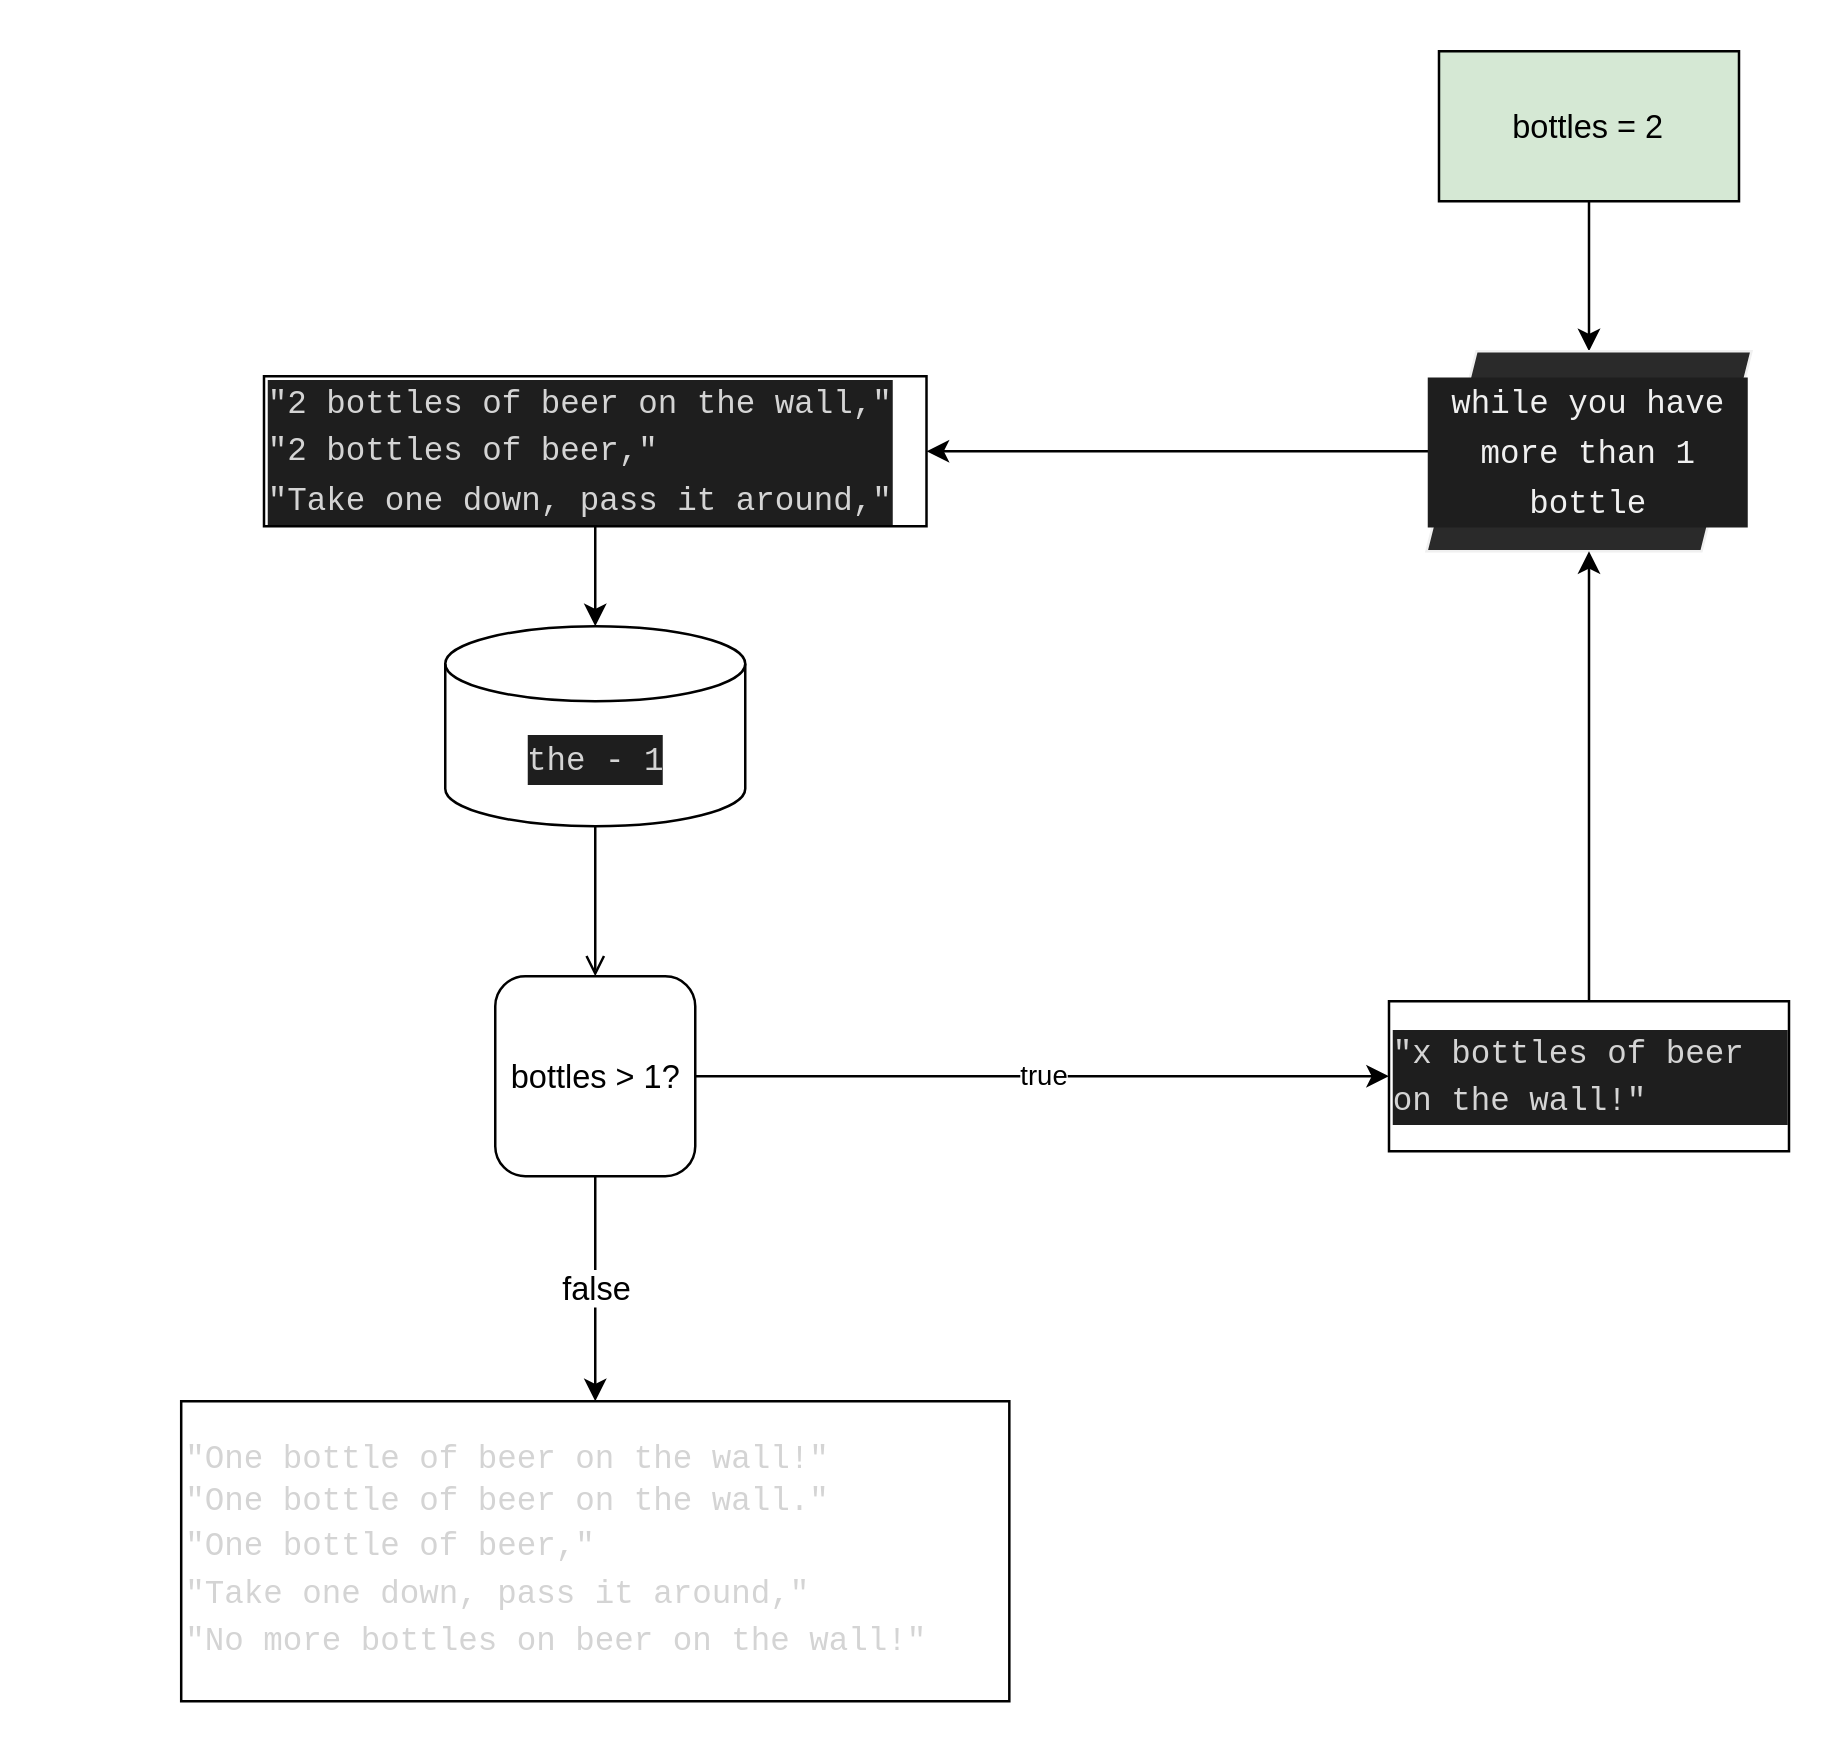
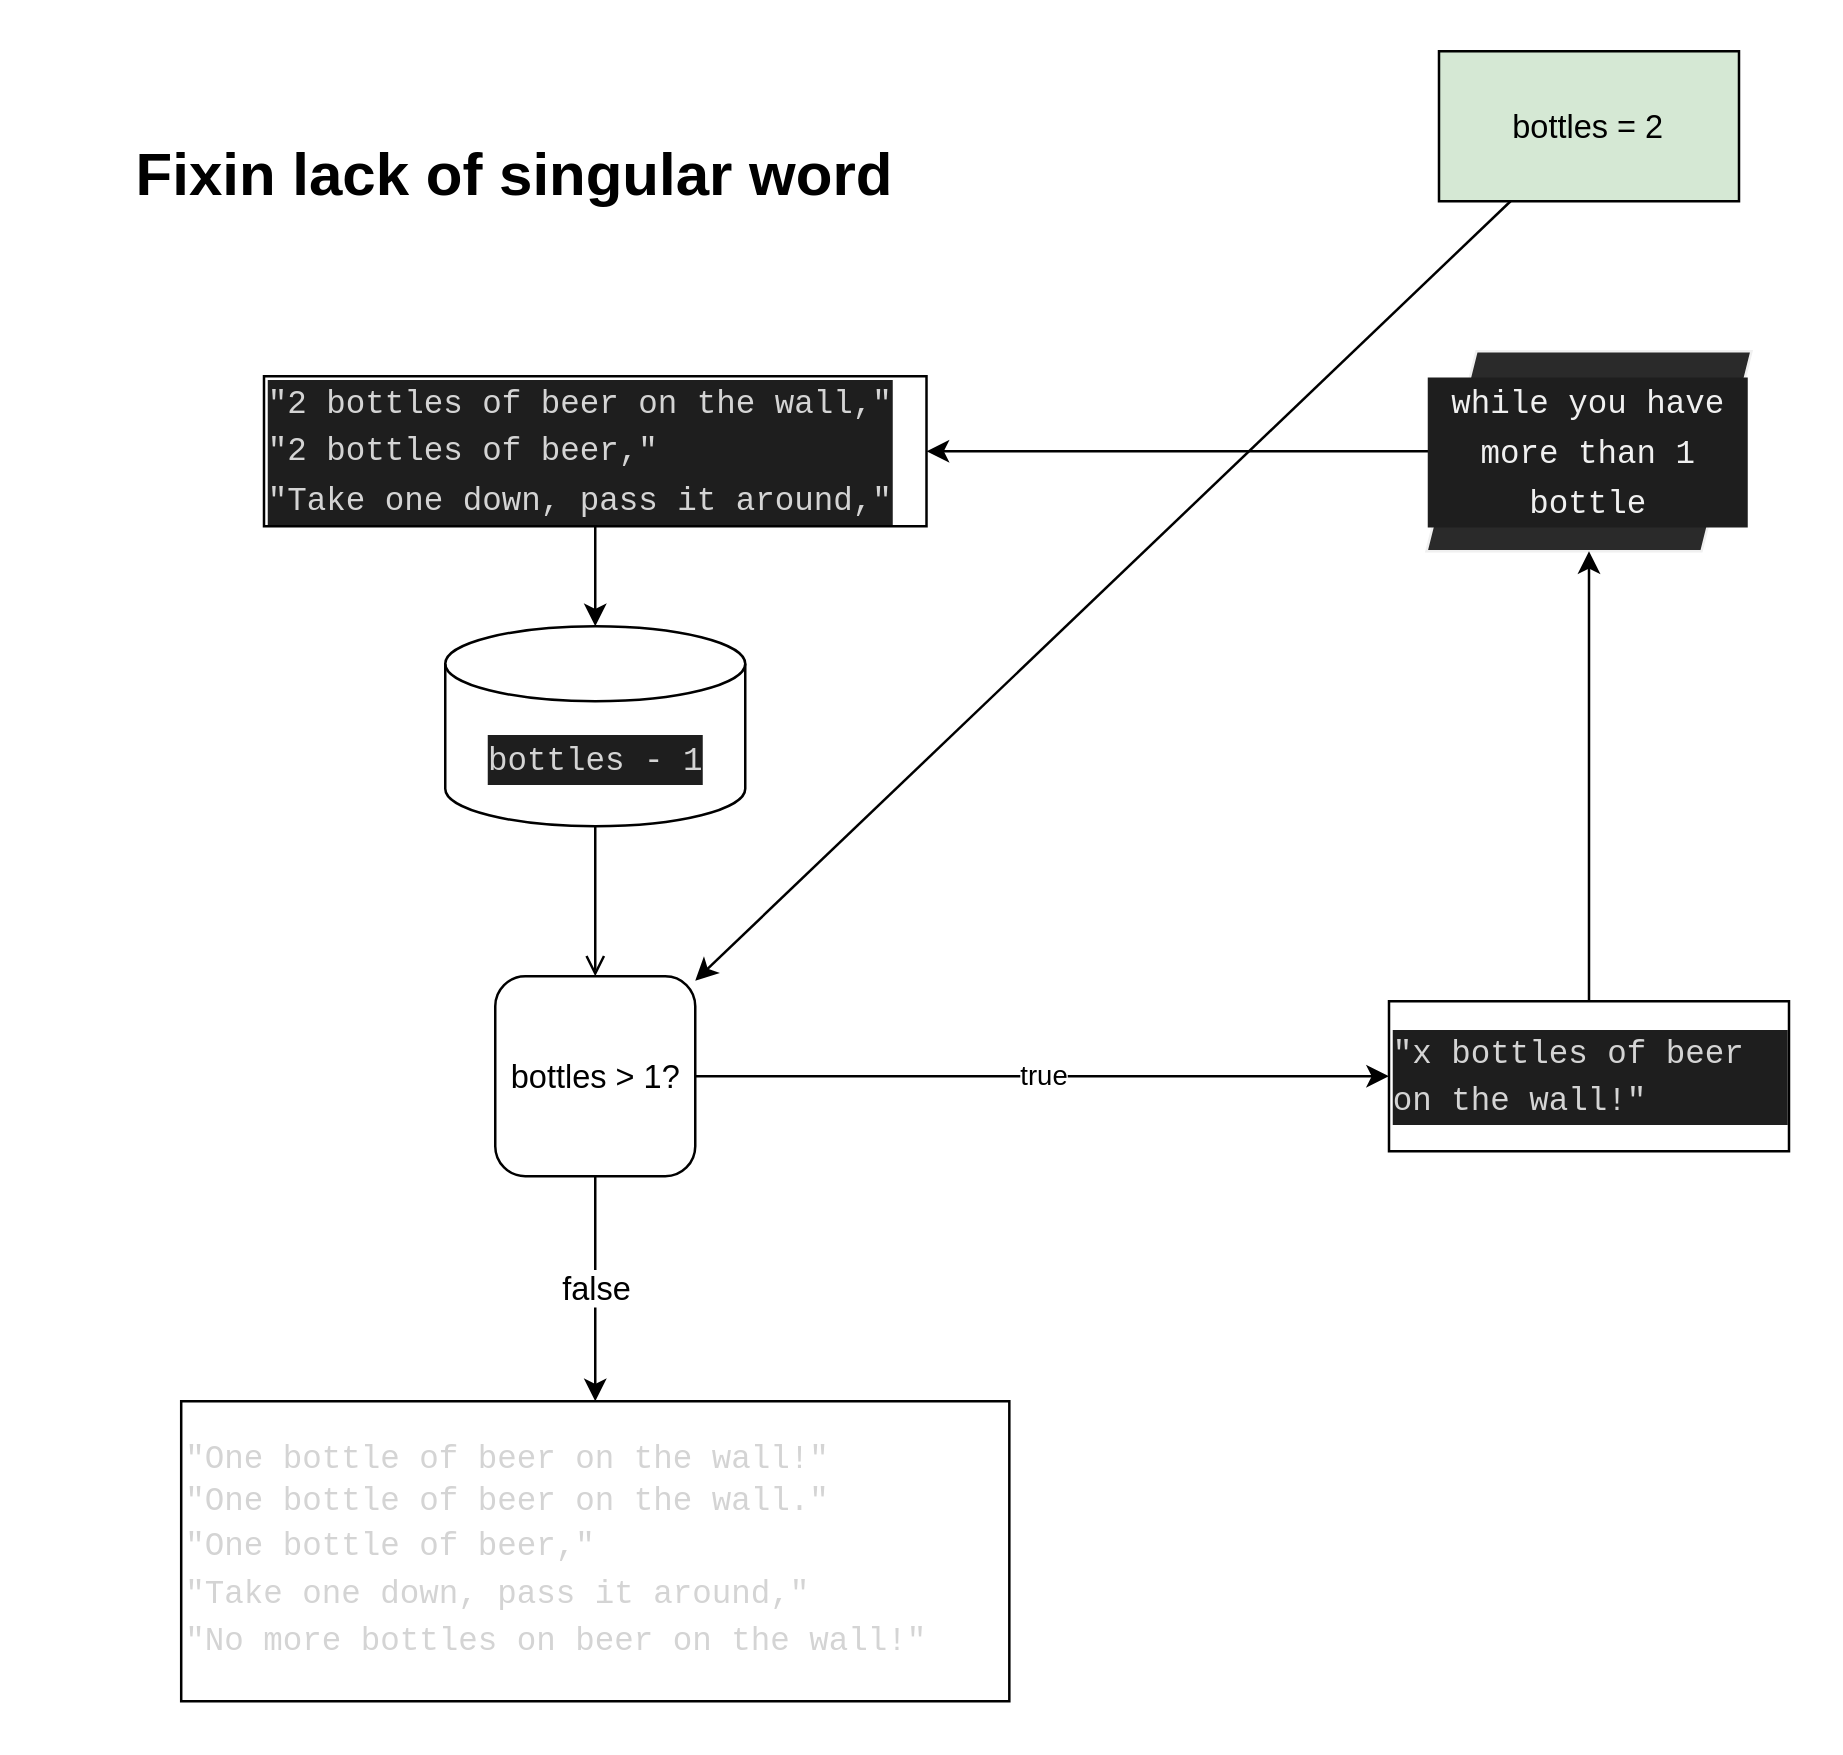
node "Fixin lack of singular word": added
edge "bottles = 2" -> "while you have more than 1 bottle": now "bottles = 2" -> "bottles > 1?"
node "the - 1": label "the - 1" -> "bottles - 1"
